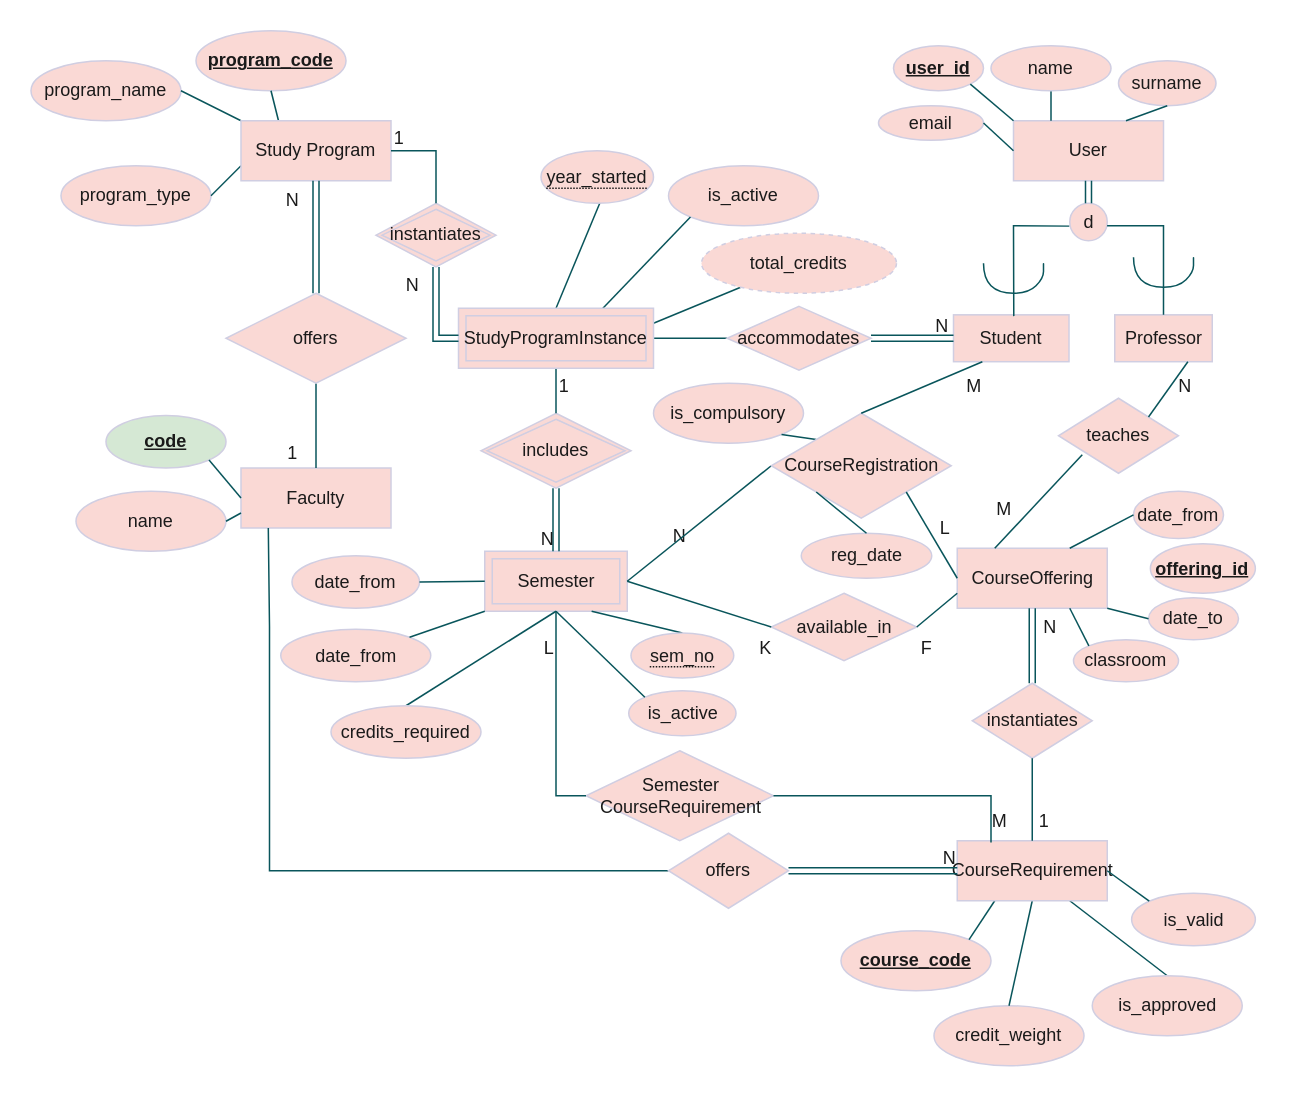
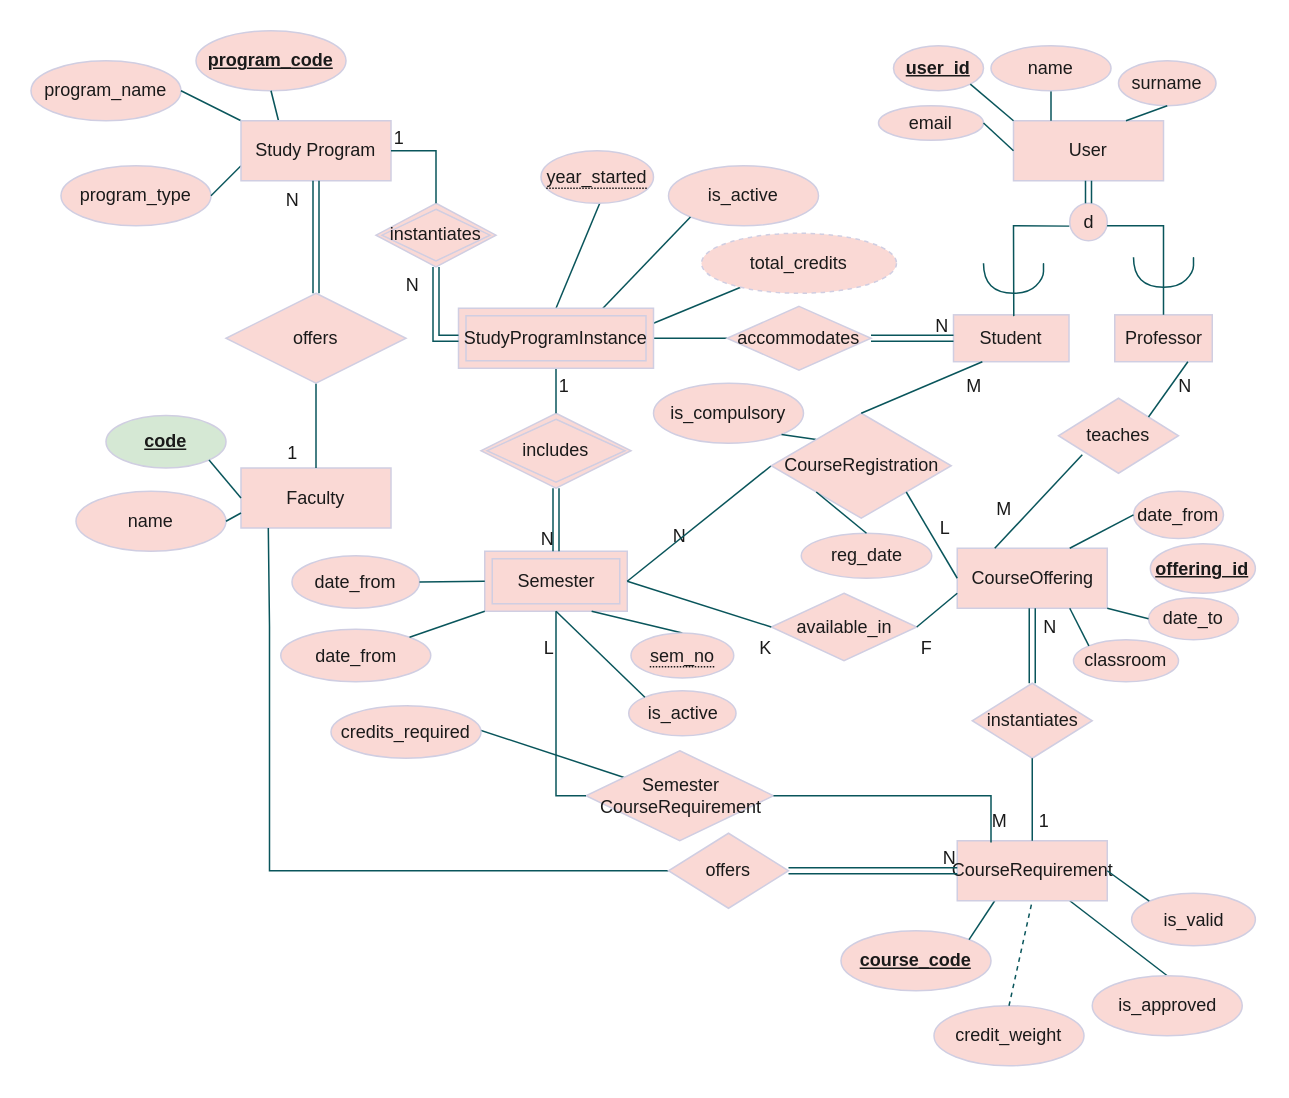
edge "Semester" -- "credits_required": now "Semester CourseRequirement" -- "credits_required"
edge "CourseRequirement" -- "credit_weight": style solid -> dashed
